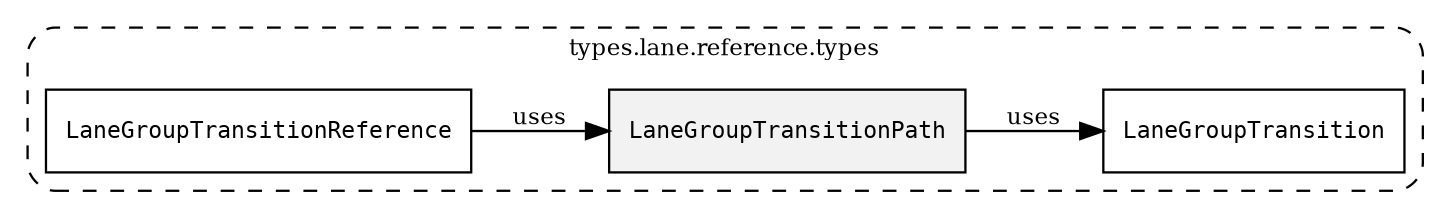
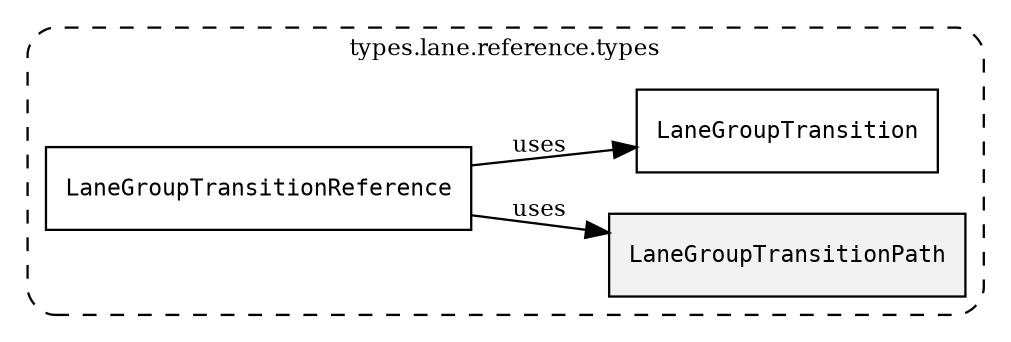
edge "LaneGroupTransitionPath" -> "LaneGroupTransition": now "LaneGroupTransitionReference" -> "LaneGroupTransition"
